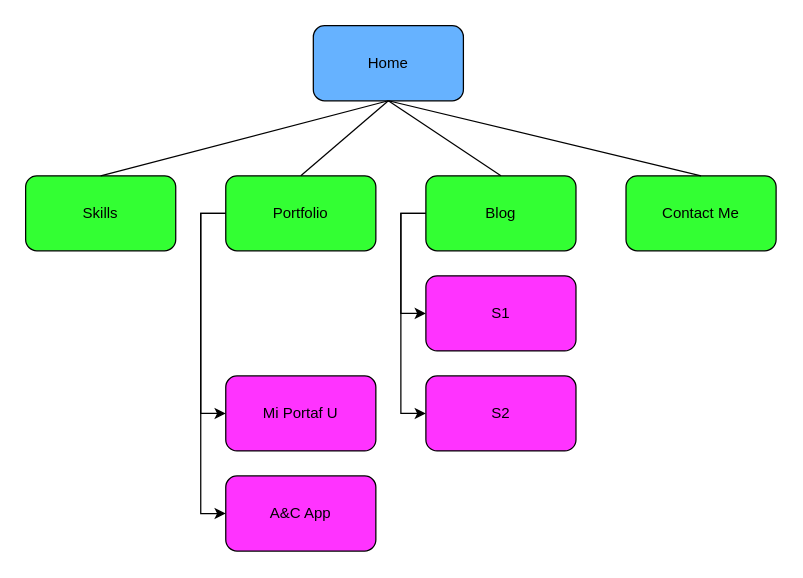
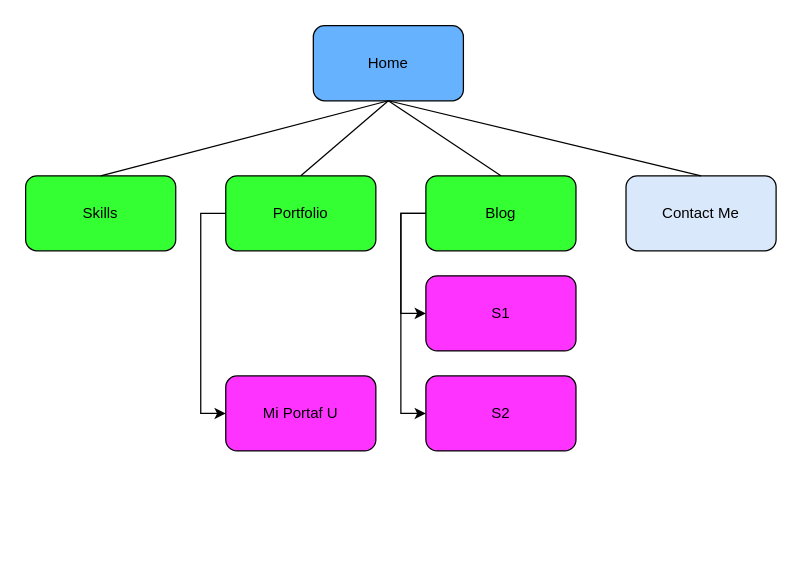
node "Contact Me": fillcolor #33ff33 -> #dae8fc
edge "Portfolio" -> "A&C App": removed
node "A&C App": removed
